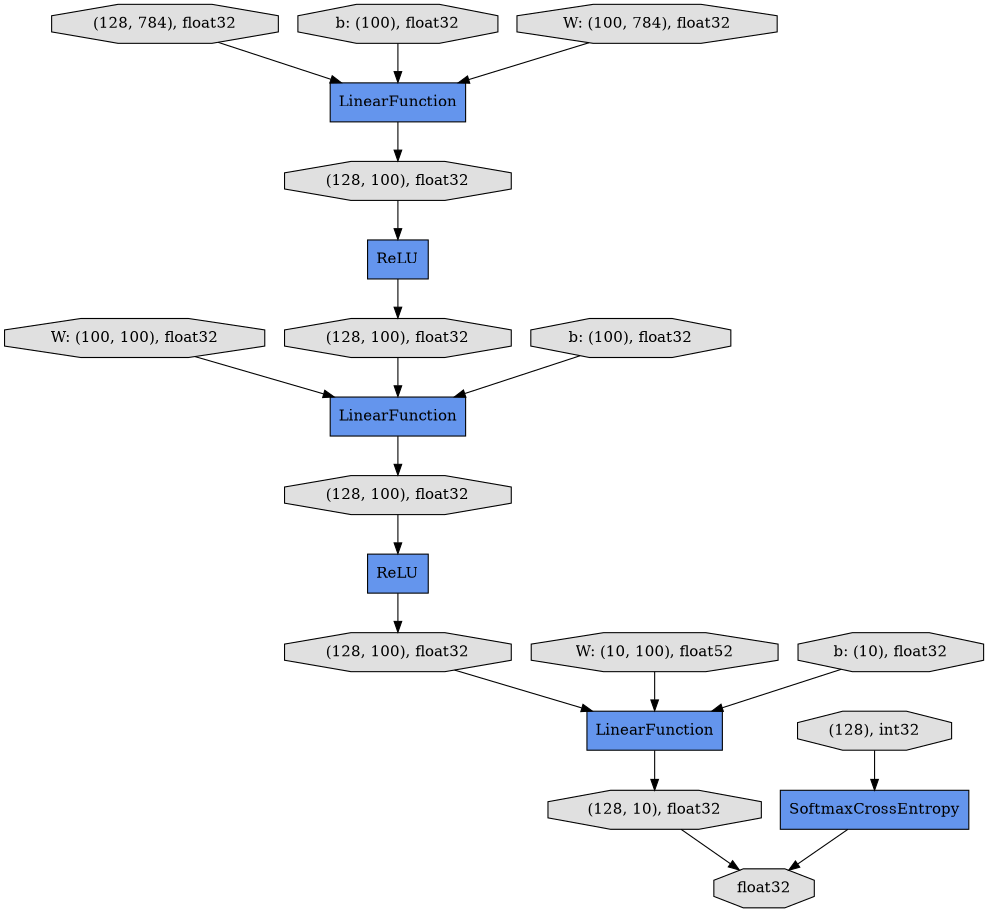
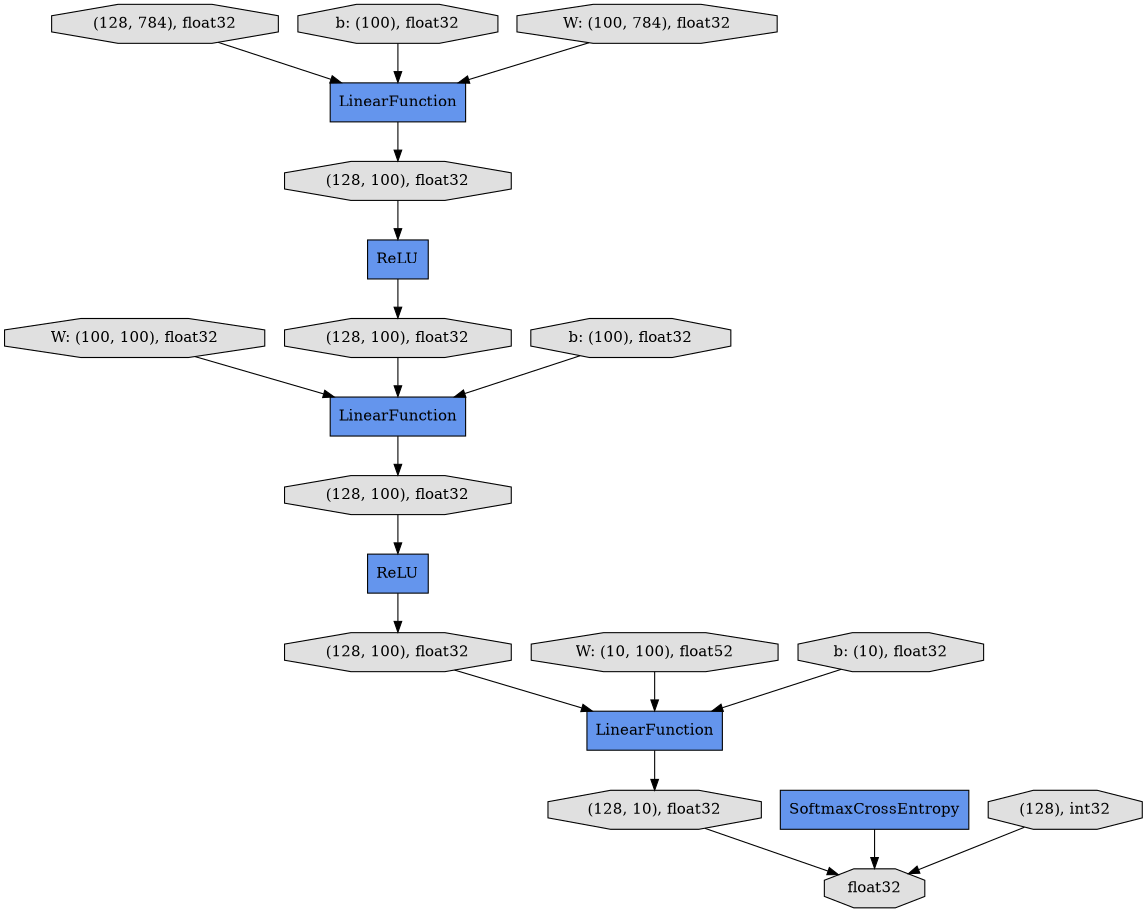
edge "(128), int32" -> "SoftmaxCrossEntropy": now "(128), int32" -> "float32"
